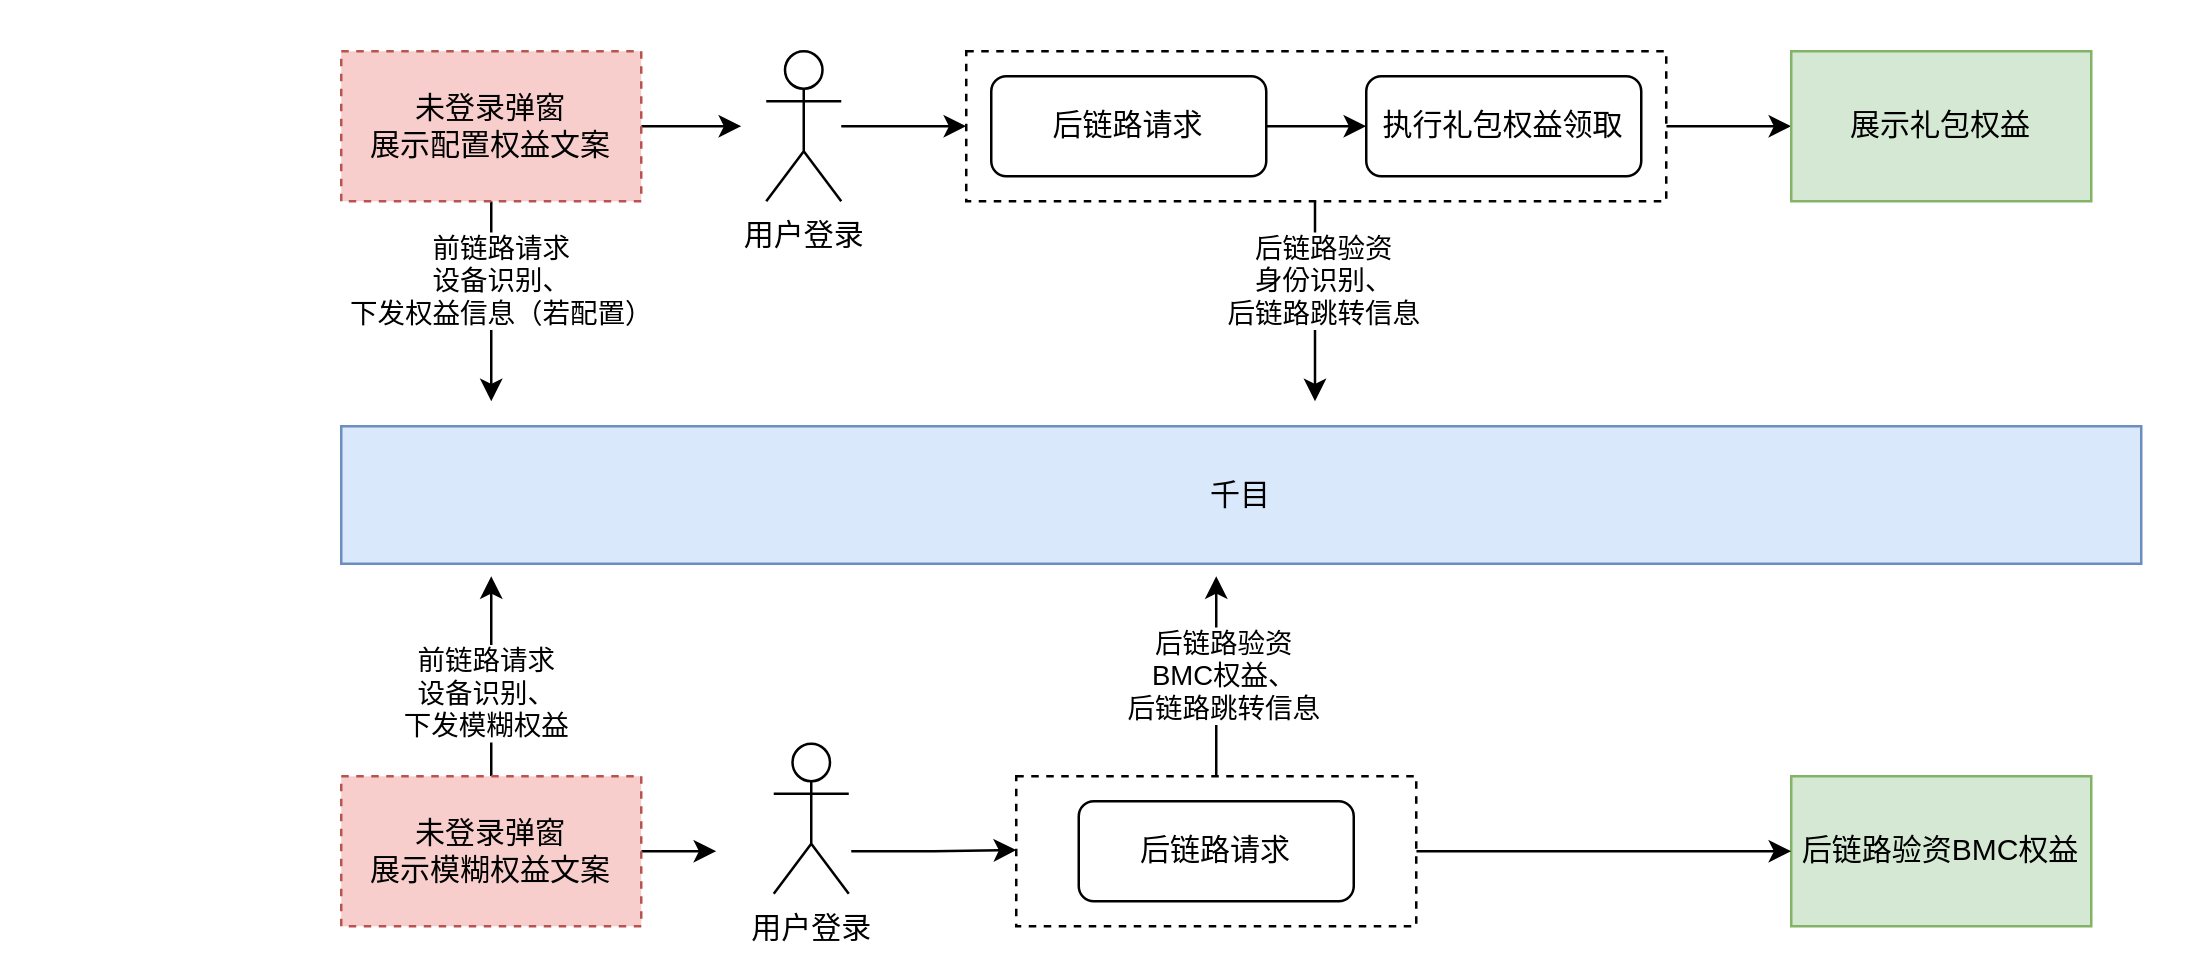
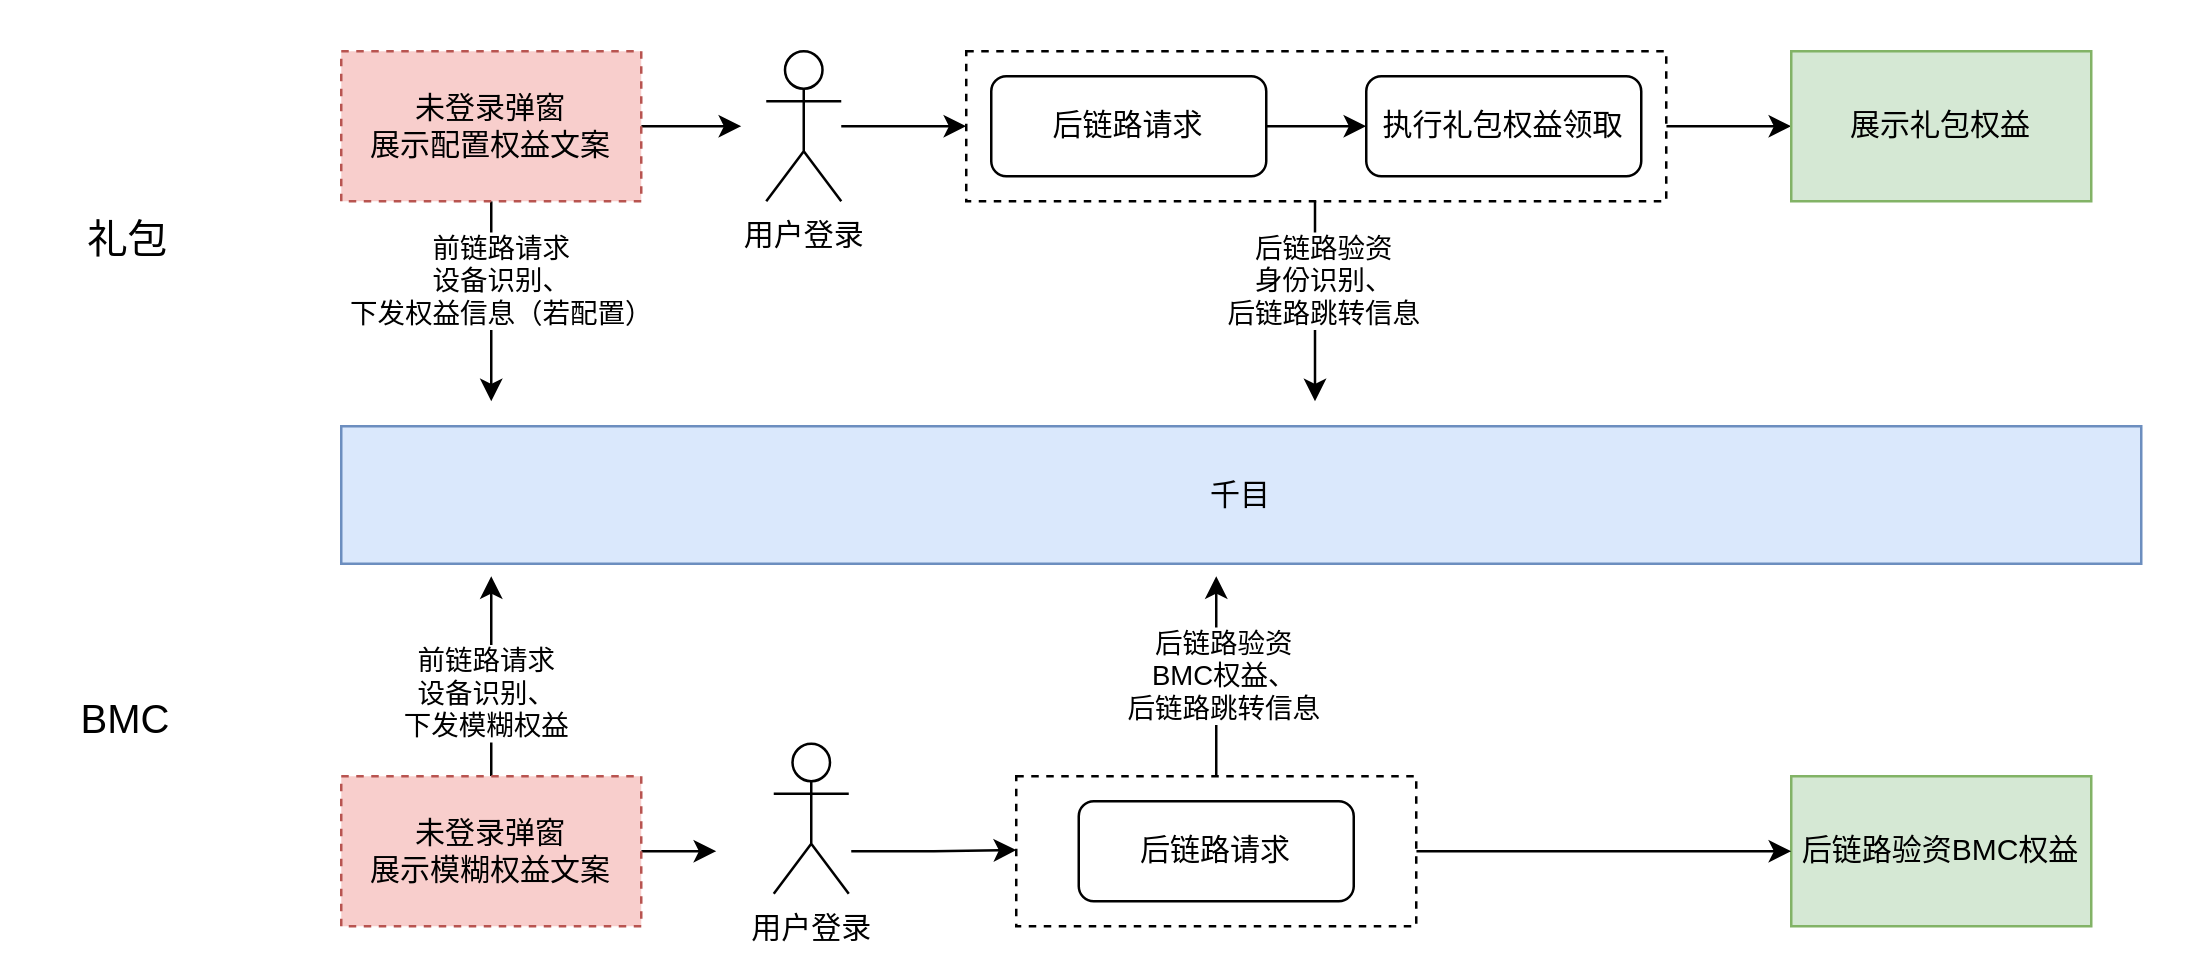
node "礼包": added
node "BMC": added
